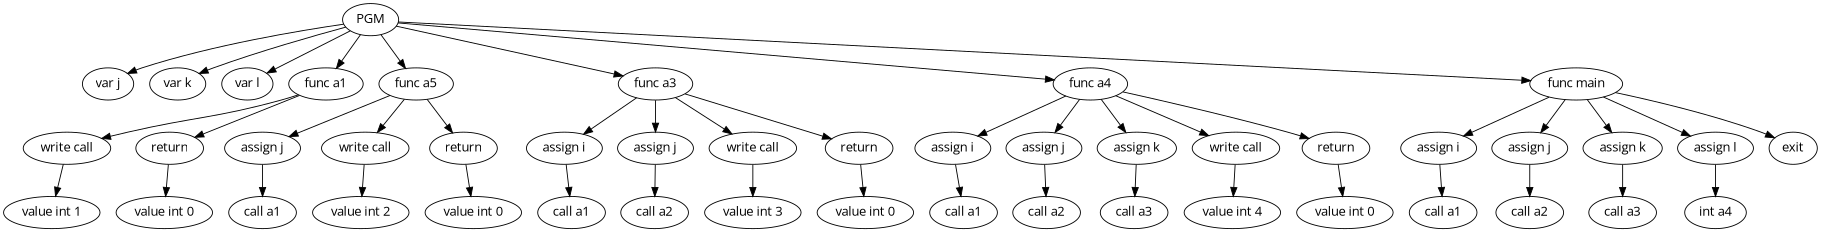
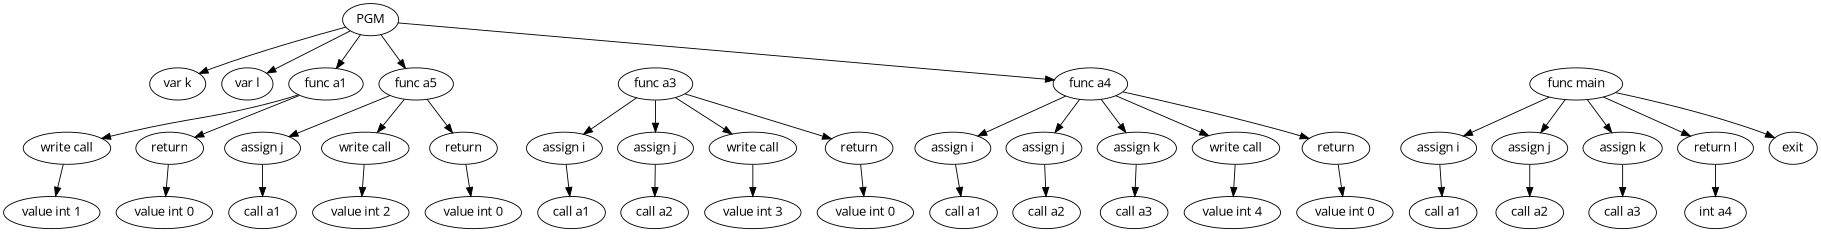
edge "PGM" -> "func a3": removed
edge "PGM" -> "func main": removed
node "var j": removed
node "assign l": label "assign l" -> "return l"
